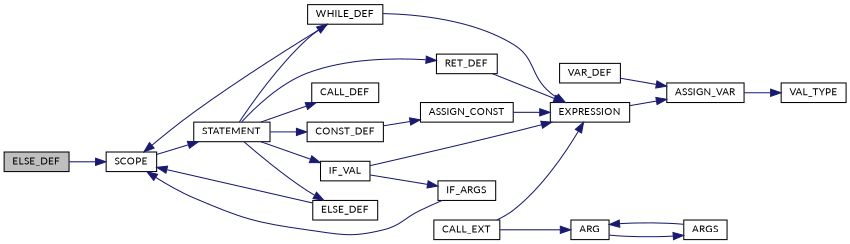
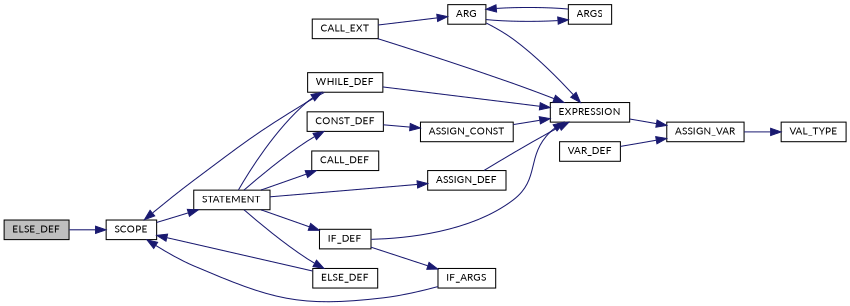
edge "ARG" -> "EXPRESSION": added
node "RET_DEF": label "RET_DEF" -> "ASSIGN_DEF"
node "IF_VAL": label "IF_VAL" -> "IF_DEF"
